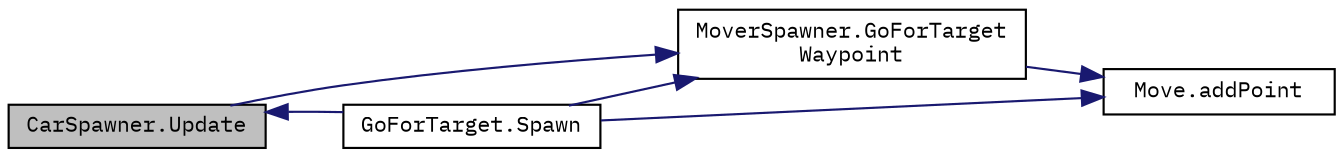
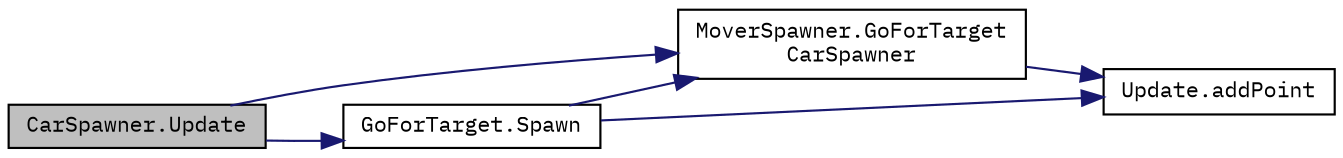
node "MoverSpawner.GoForTarget Waypoint": label "MoverSpawner.GoForTarget Waypoint" -> "MoverSpawner.GoForTarget CarSpawner"
node "Move.addPoint": label "Move.addPoint" -> "Update.addPoint"
edge "GoForTarget.Spawn" -> "CarSpawner.Update": reversed
